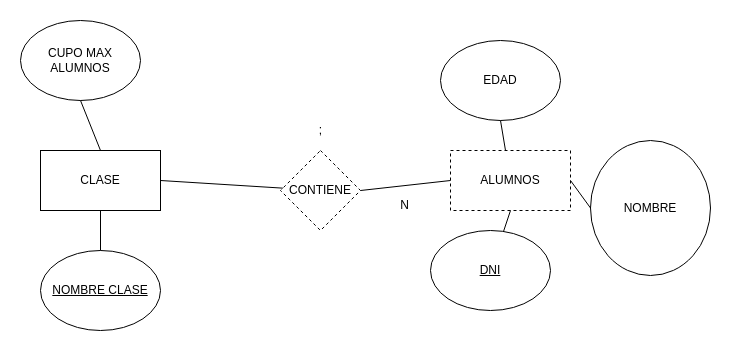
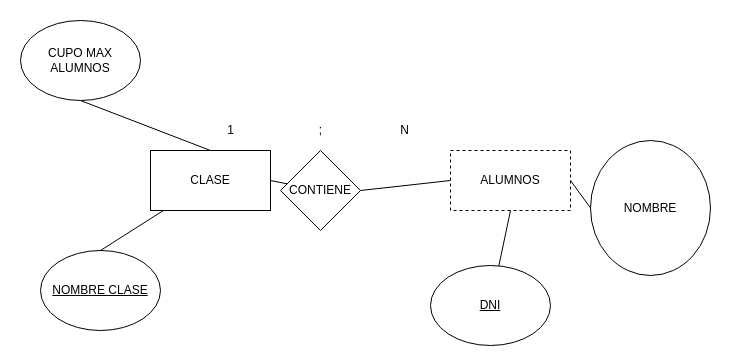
node "EDAD": removed
node "1": added
edge "EDAD" -- "ALUMNOS": removed
node "CLASE": moved (101, 181) -> (211, 181)
node "CONTIENE": style dashed -> solid
node "N": moved (405, 206) -> (405, 131)
node "DNI": moved (491, 271) -> (491, 306)
